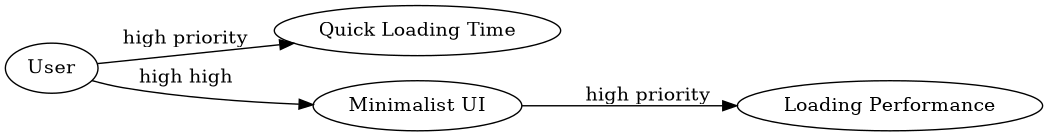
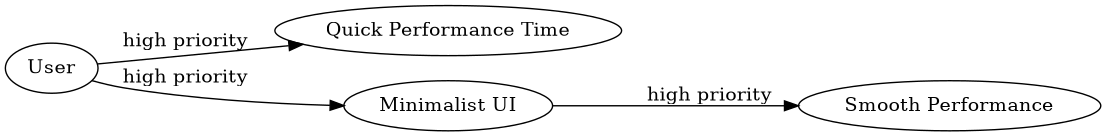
node "Quick Loading Time": label "Quick Loading Time" -> "Quick Performance Time"
edge "User" -> "Minimalist UI": label "high high" -> "high priority"
node "Loading Performance": label "Loading Performance" -> "Smooth Performance"
